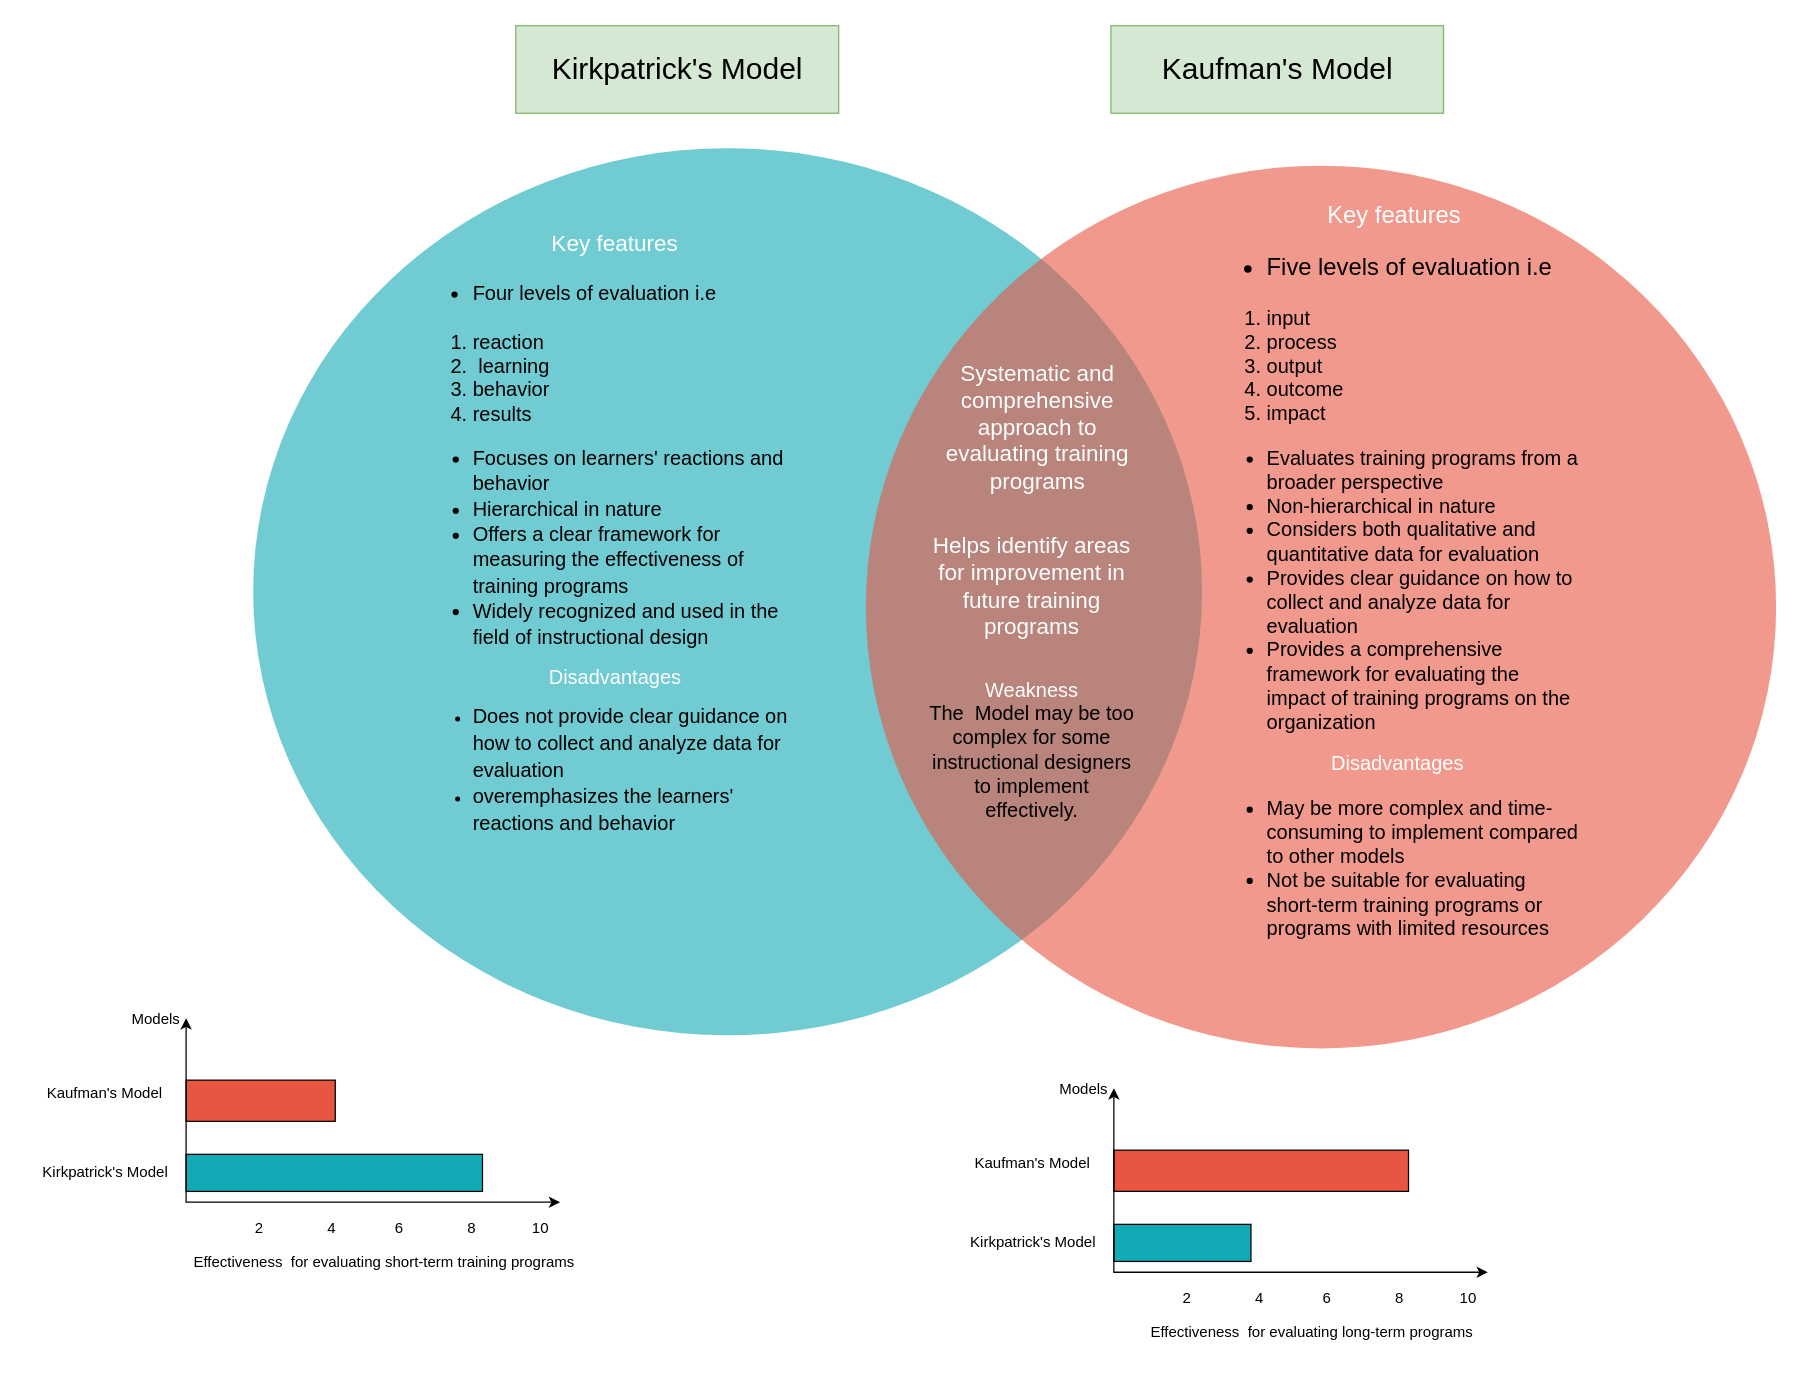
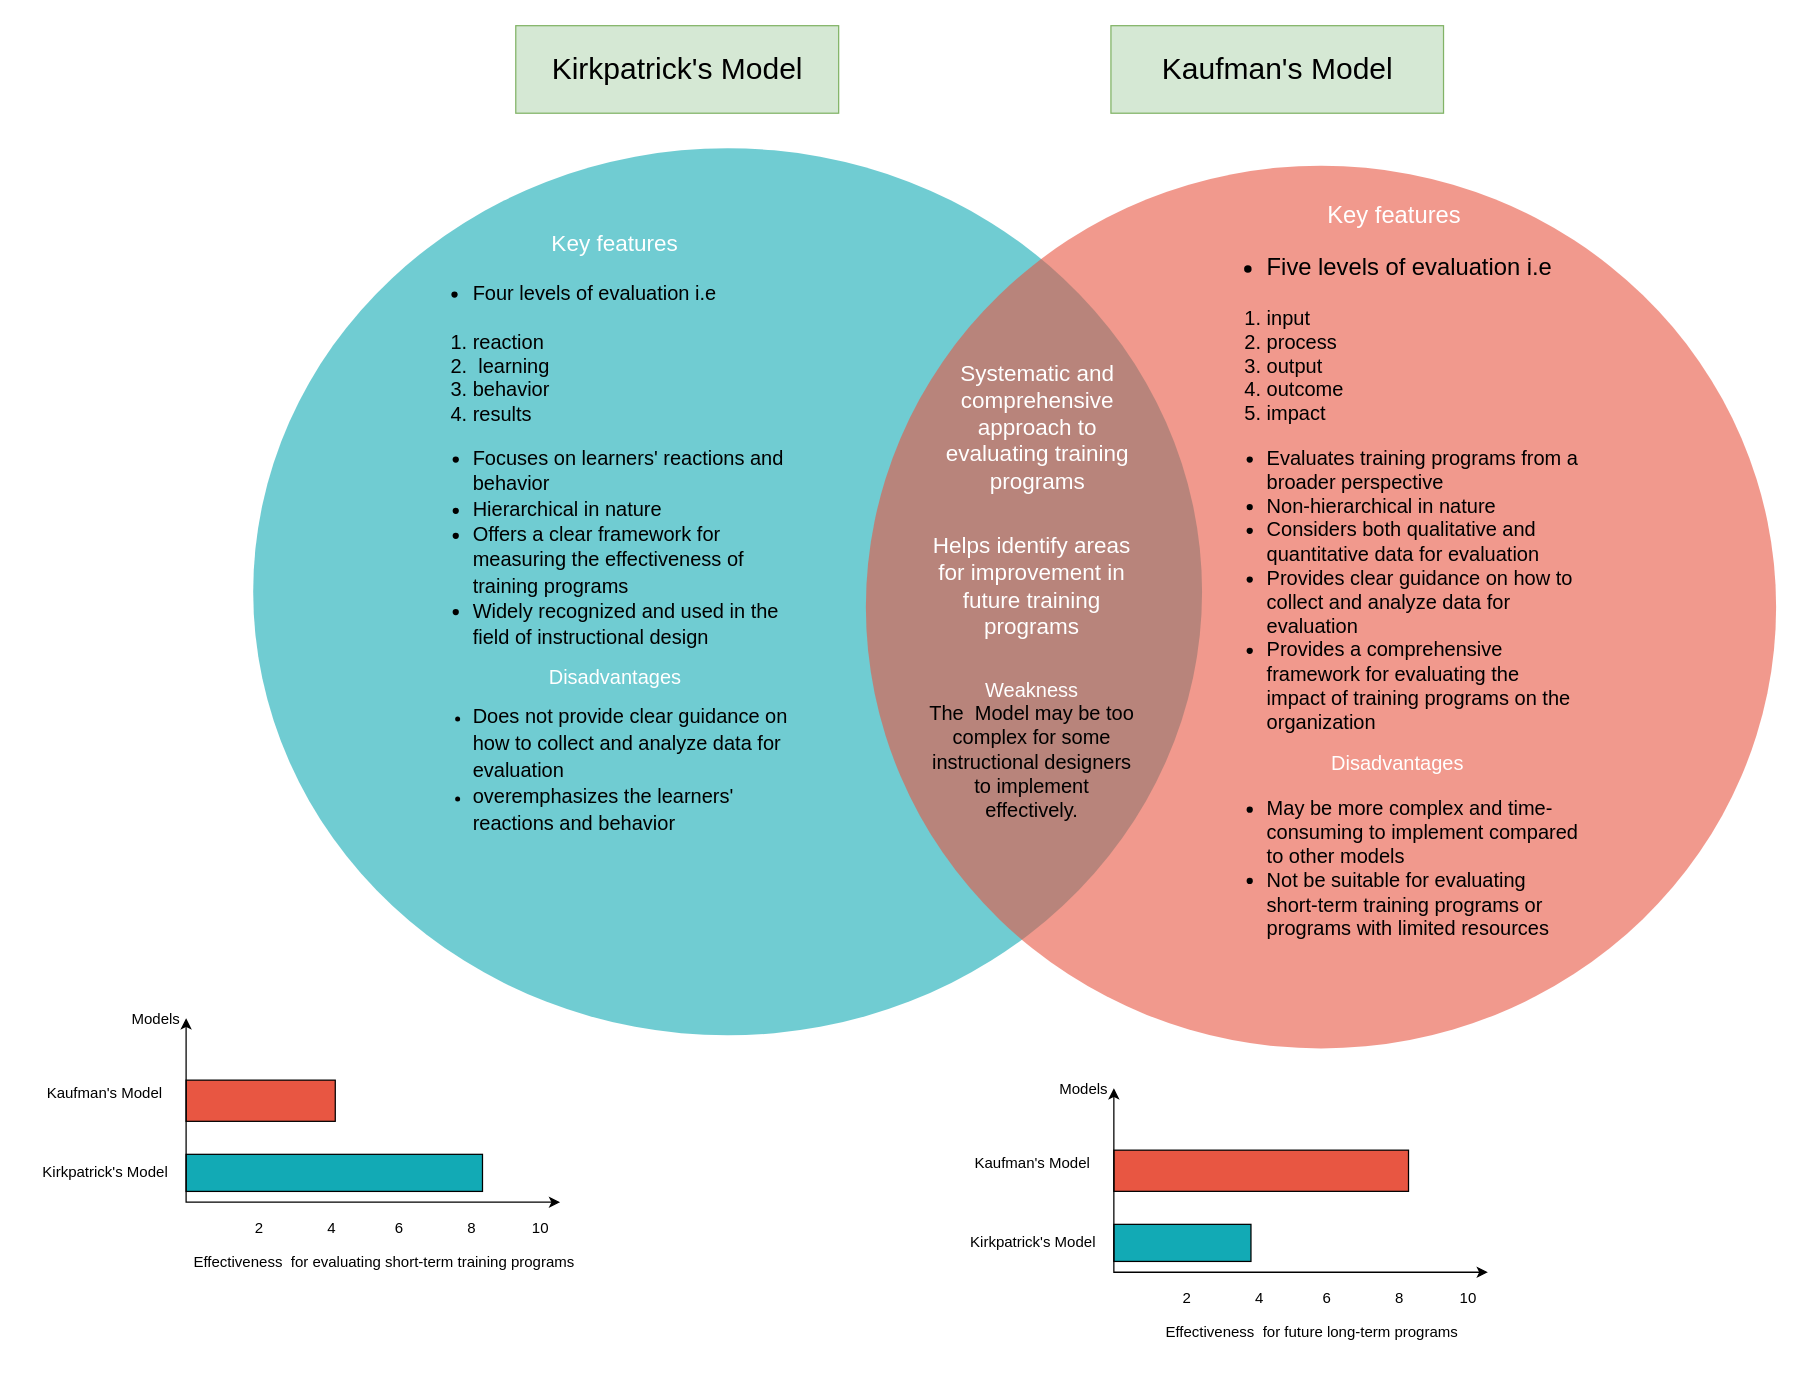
node "Effectiveness for evaluating long-term programs": label "Effectiveness for evaluating long-term programs" -> "Effectiveness for future long-term programs"
